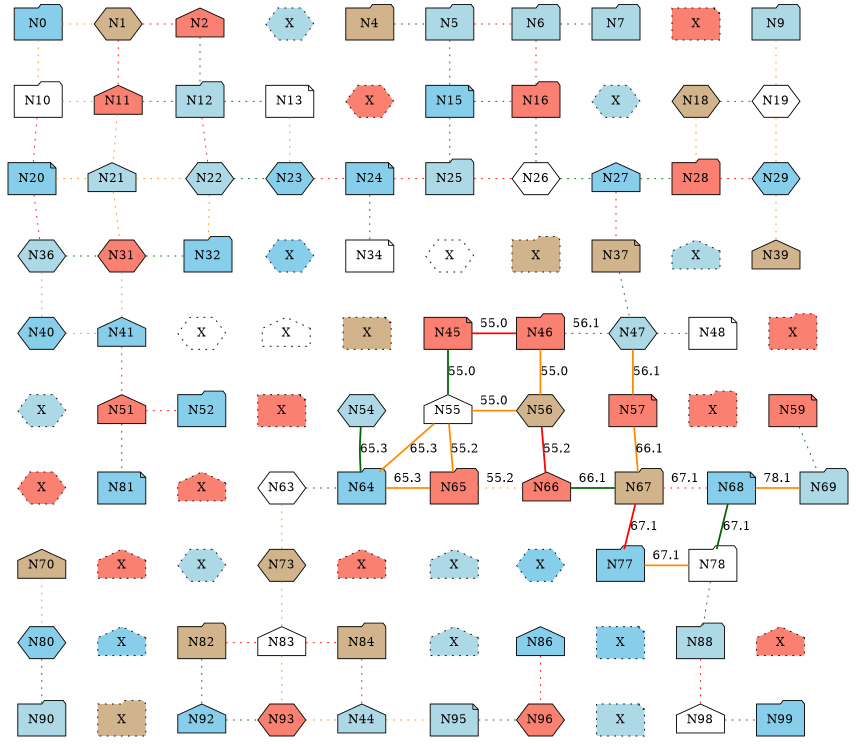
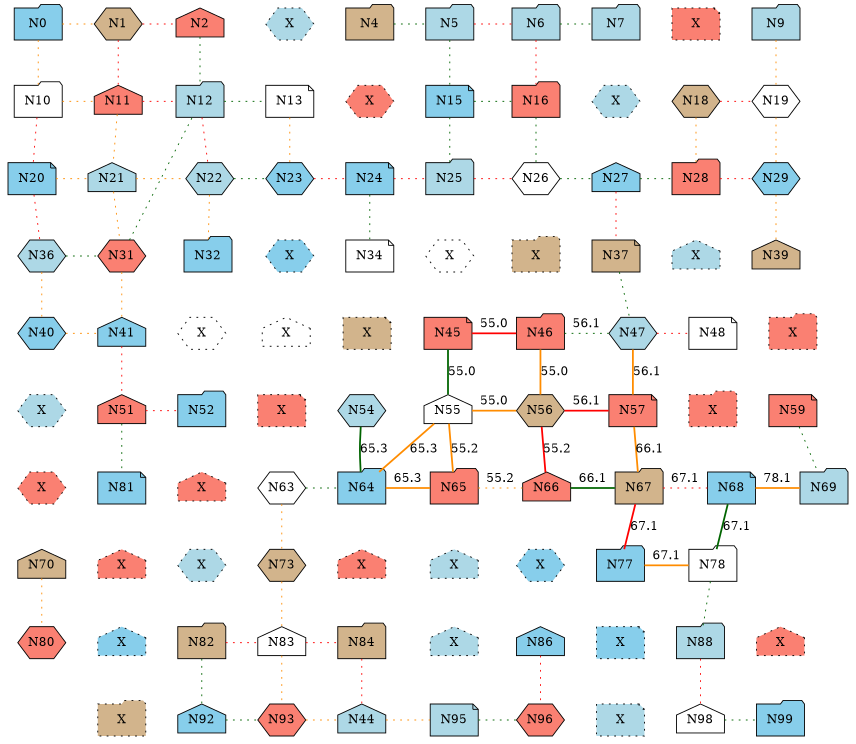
edge "N31" -- "N32": now "N31" -- "N12"
edge "N56" -- "N57": added, label "56.1"
node "N80": fillcolor skyblue -> salmon
node "N90": removed
